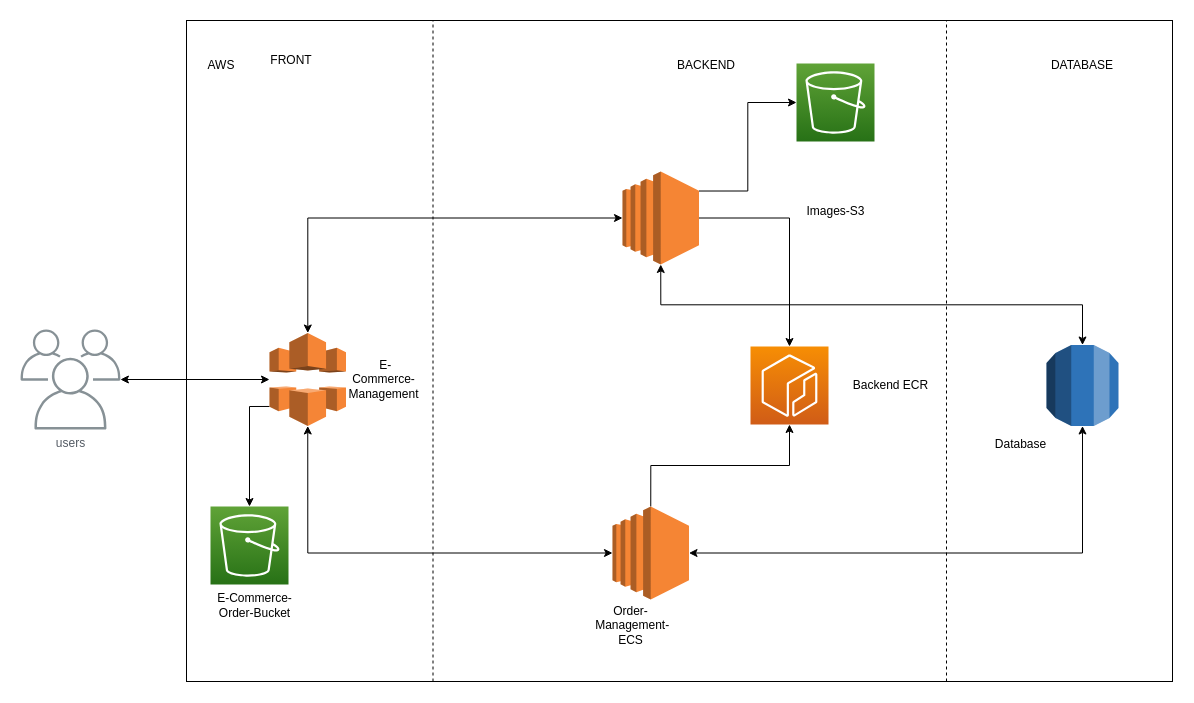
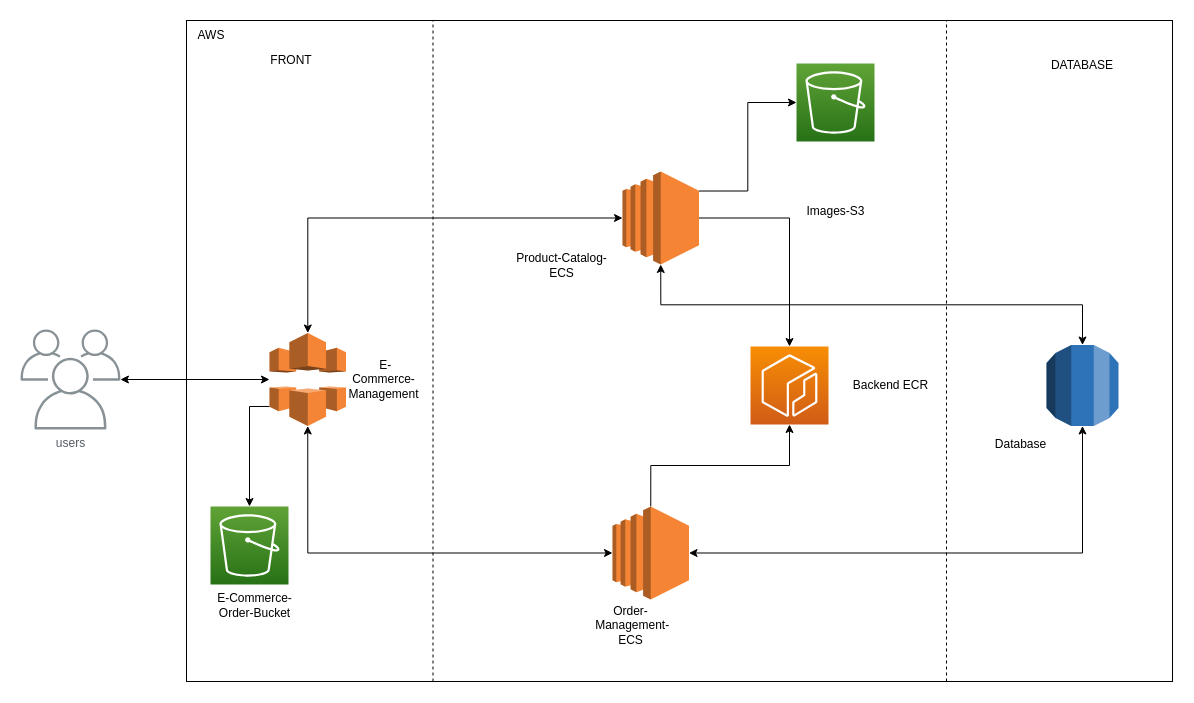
node "AWS": moved (222, 66) -> (212, 36)
node "BACKEND": removed
node "Product-Catalog-ECS": added
